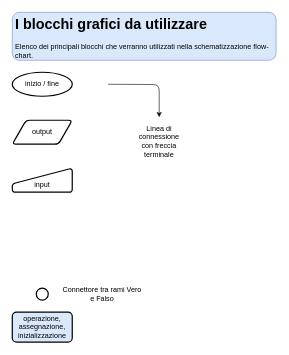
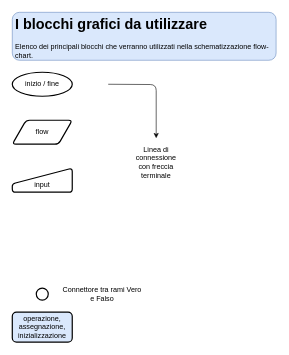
node "output": label "output" -> "flow"
node "Linea di connessione con freccia terminale": moved (159, 141) -> (156, 162)
